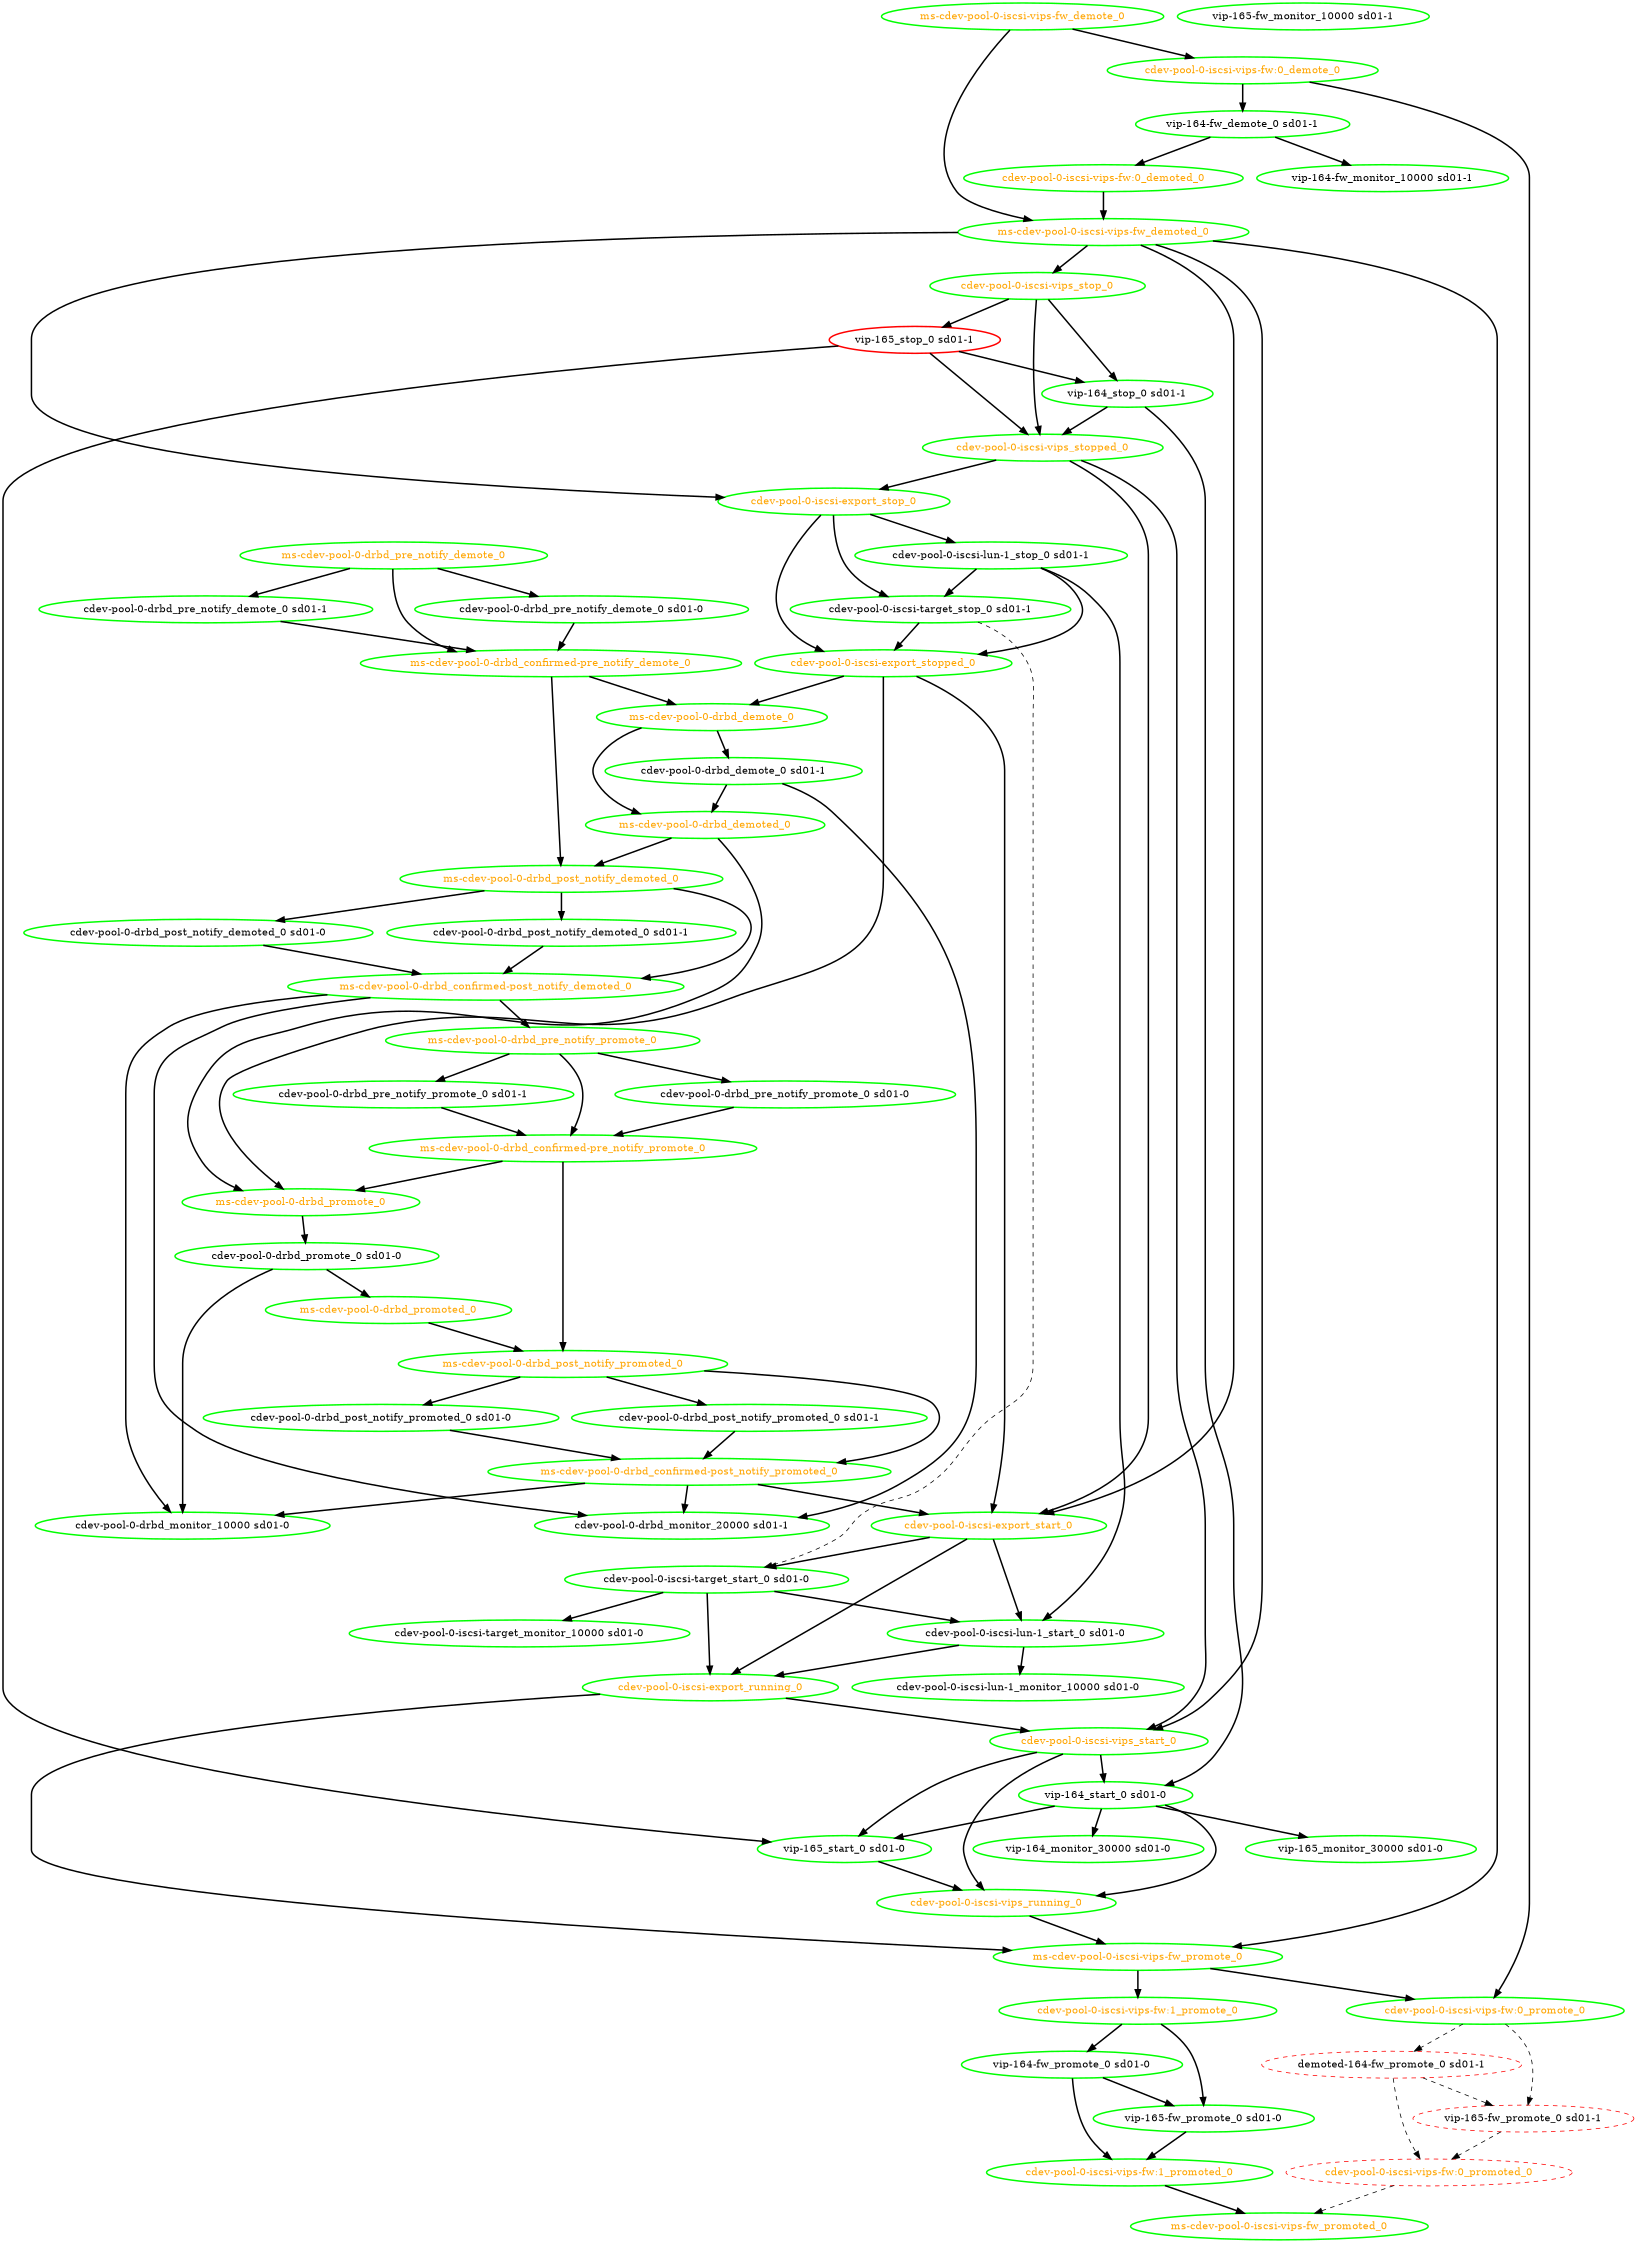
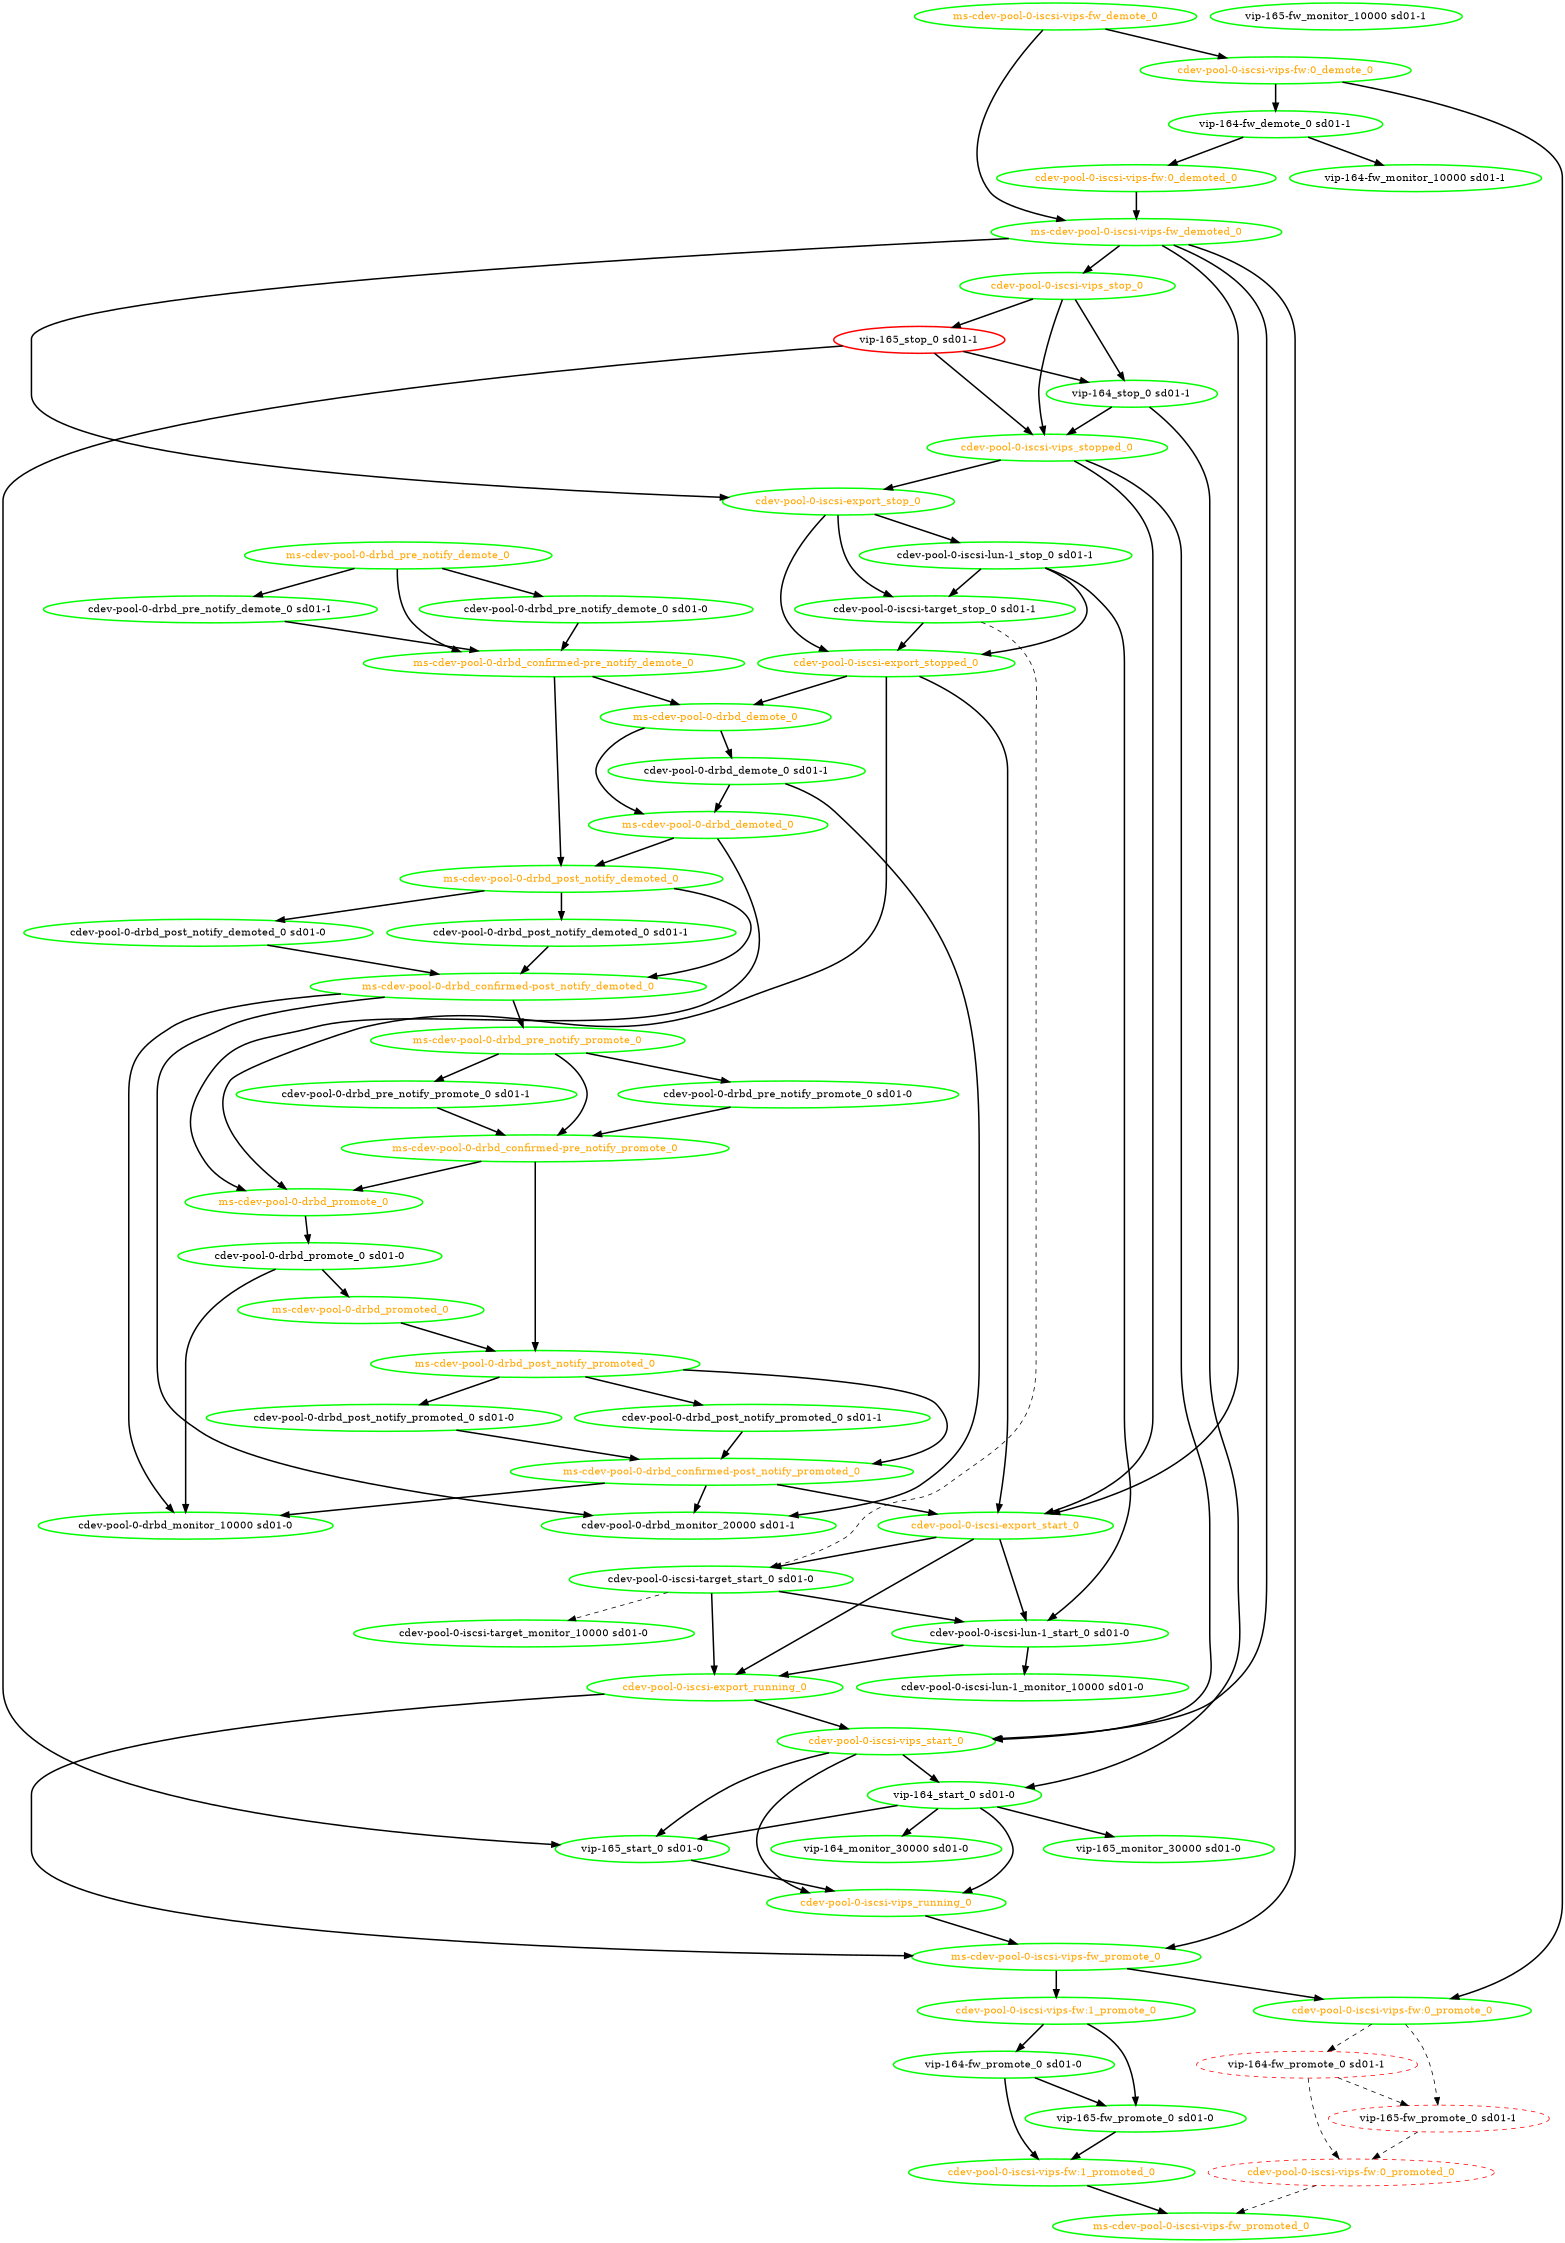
edge "cdev-pool-0-iscsi-target_start_0 sd01-0" -> "cdev-pool-0-iscsi-target_monitor_10000 sd01-0": style bold -> dashed
node "demoted-164-fw_promote_0 sd01-1": label "demoted-164-fw_promote_0 sd01-1" -> "vip-164-fw_promote_0 sd01-1"
